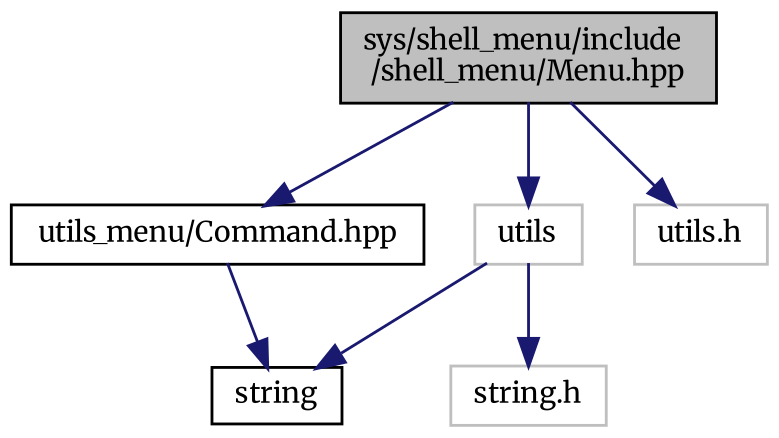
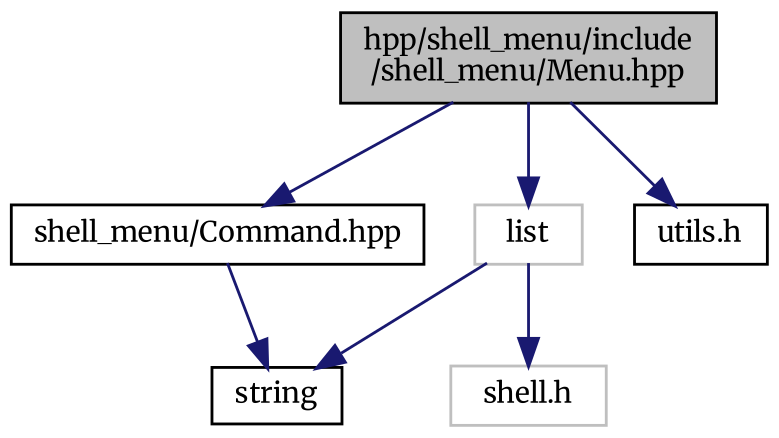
node "sys/shell_menu/include /shell_menu/Menu.hpp": label "sys/shell_menu/include /shell_menu/Menu.hpp" -> "hpp/shell_menu/include /shell_menu/Menu.hpp"
node "utils_menu/Command.hpp": label "utils_menu/Command.hpp" -> "shell_menu/Command.hpp"
node "utils": label "utils" -> "list"
node "utils.h": color grey75 -> black
node "string.h": label "string.h" -> "shell.h"
